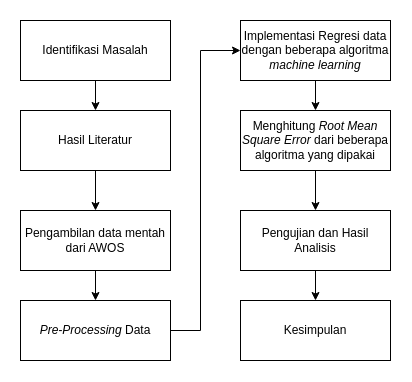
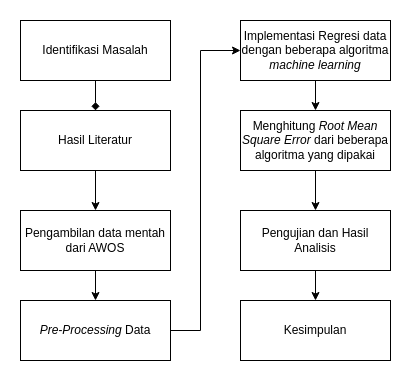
edge "Identifikasi Masalah" -> "Hasil Literatur": arrowhead classic -> diamond
